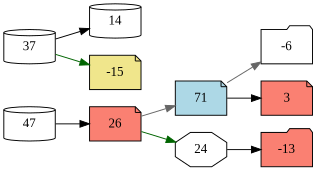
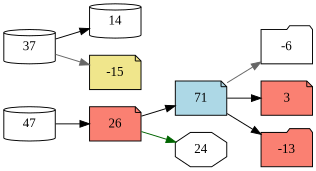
edge "37" -> "-15": color darkgreen -> gray40
edge "26" -> "71": color gray40 -> black
edge "24" -> "-13": now "71" -> "-13"
